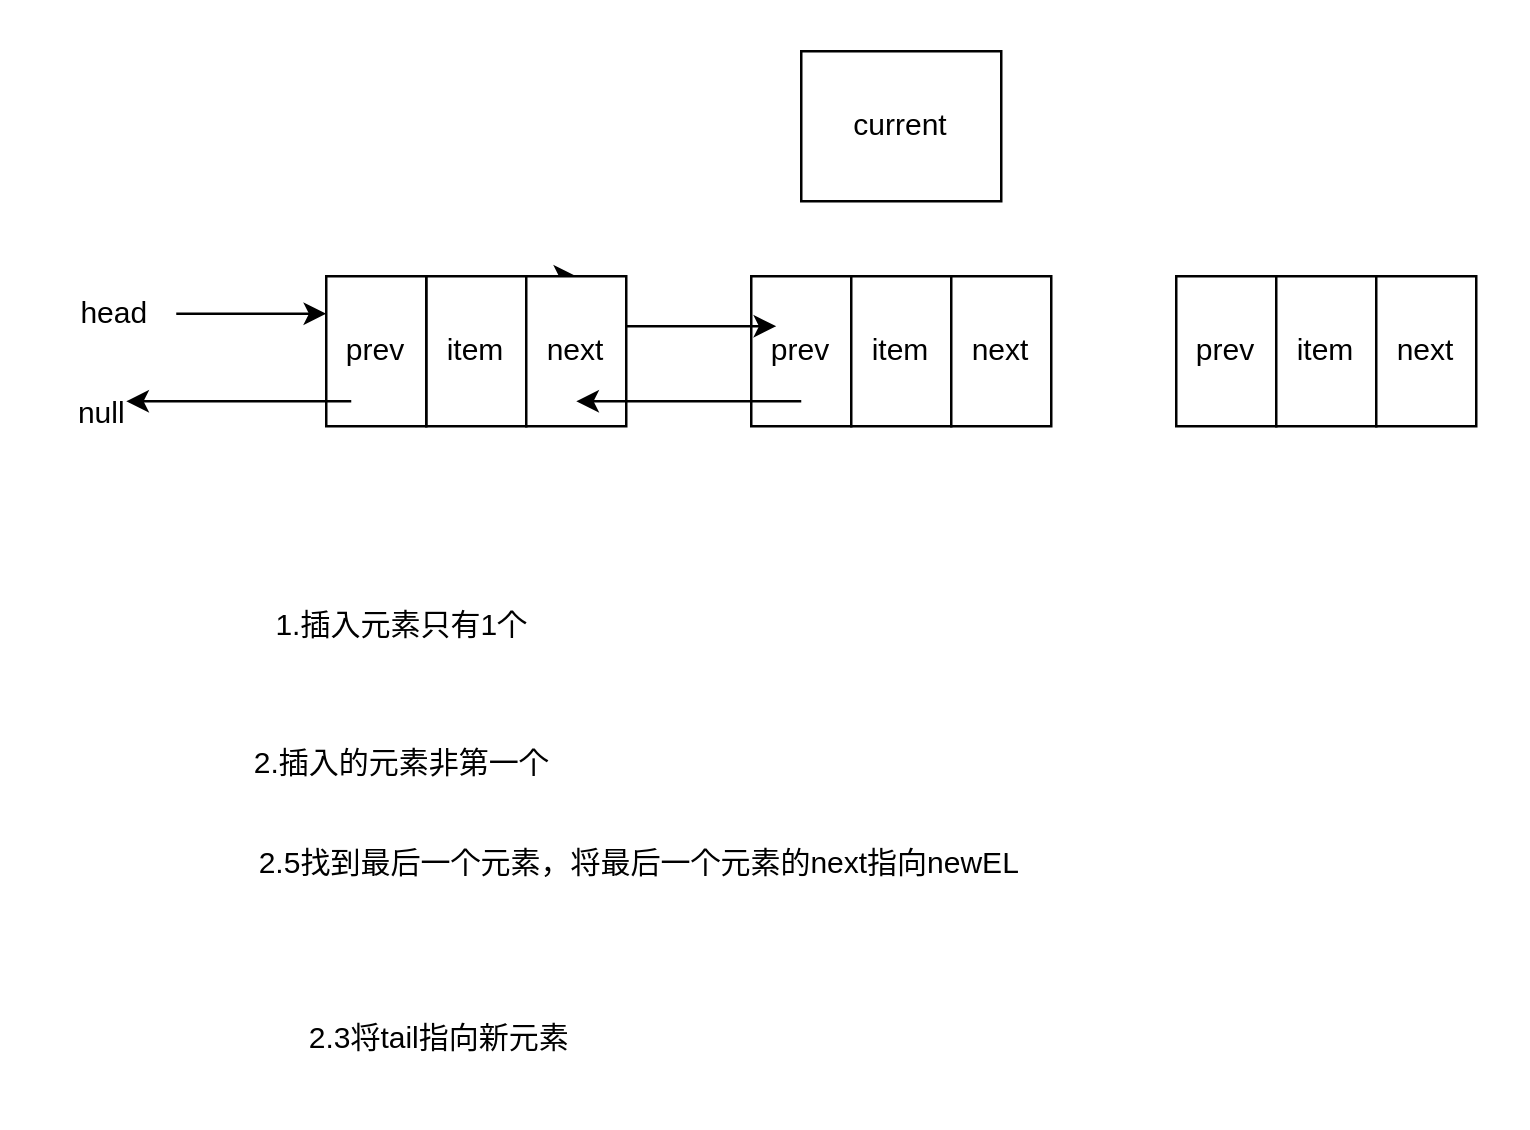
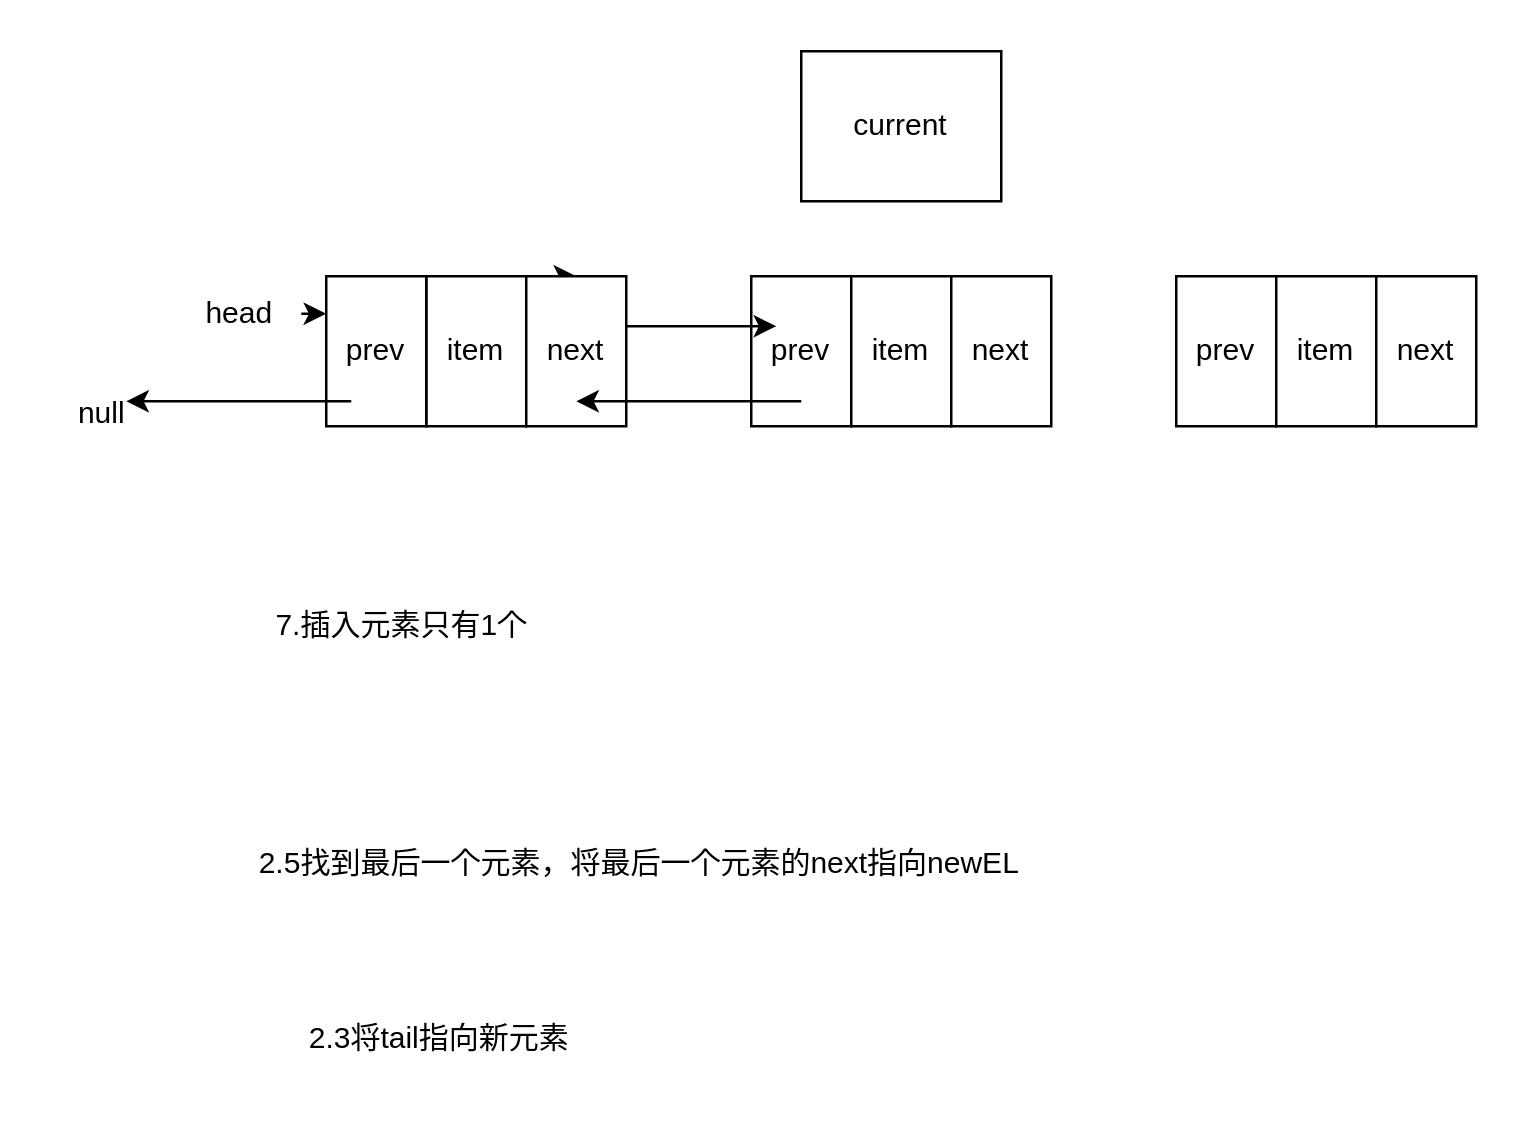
node "head": moved (114, 314) -> (239, 314)
node "1.插入元素只有1个": label "1.插入元素只有1个" -> "7.插入元素只有1个"
node "2.插入的元素非第一个": removed
